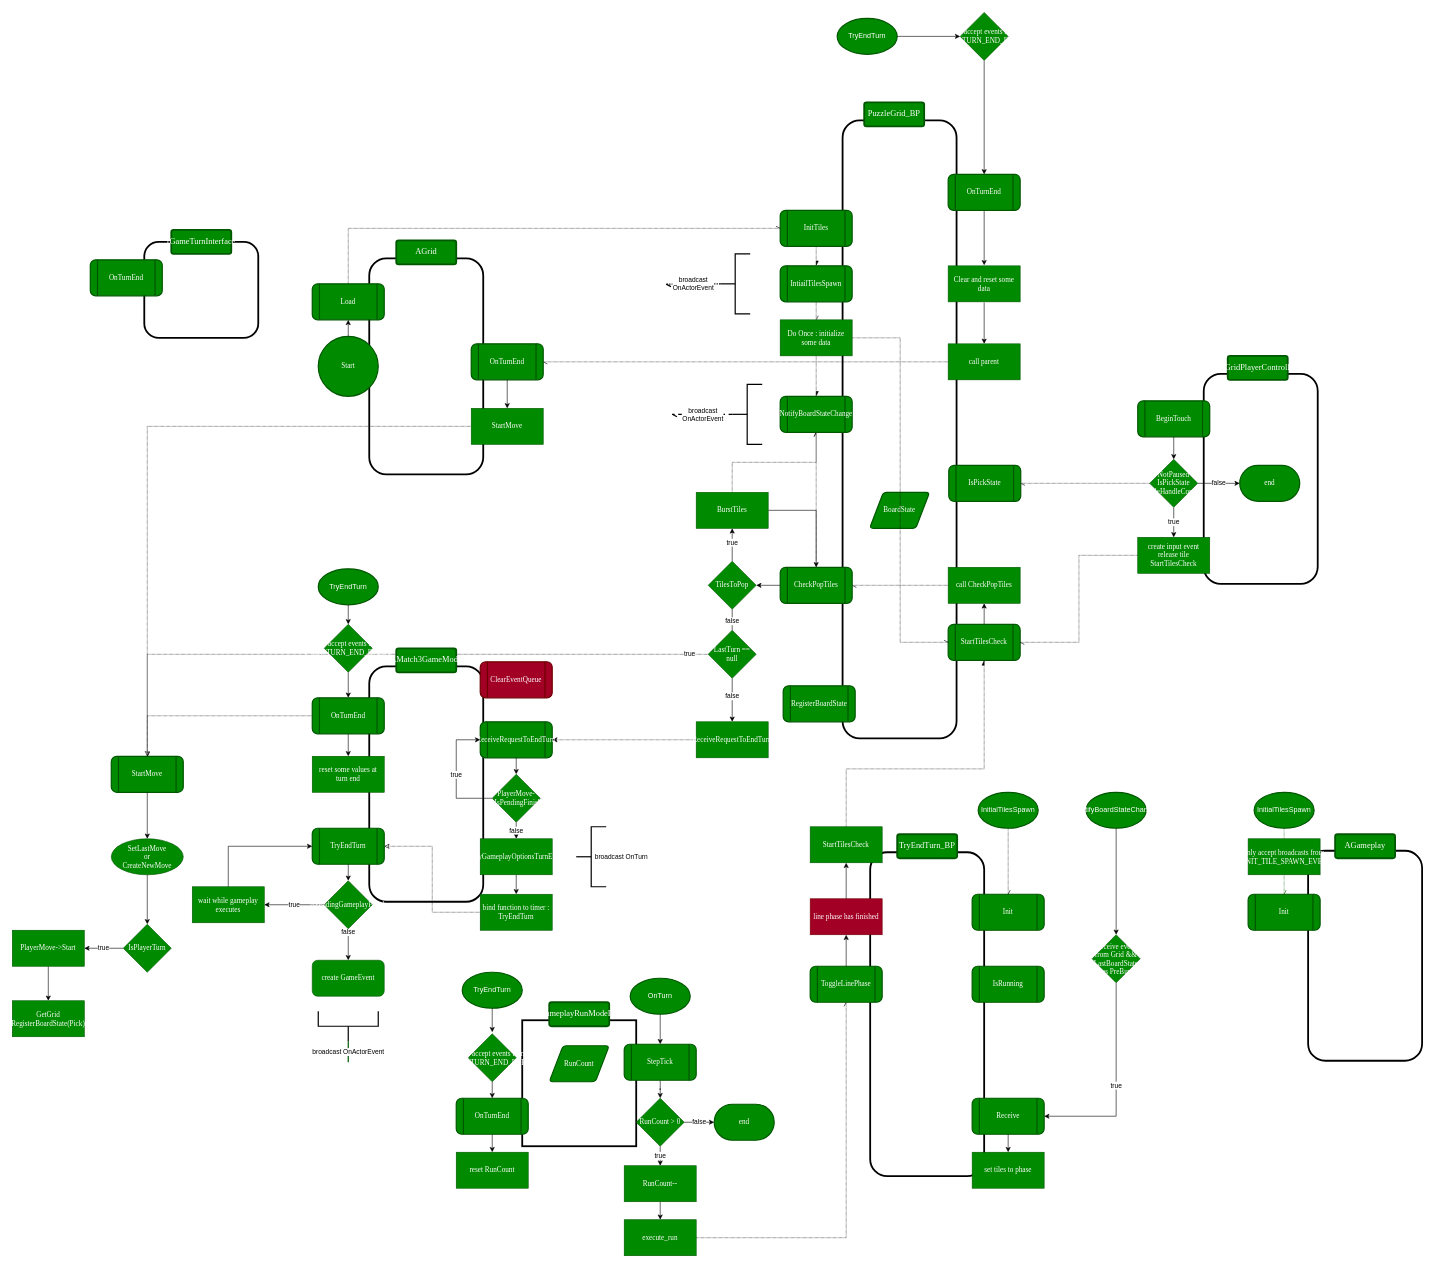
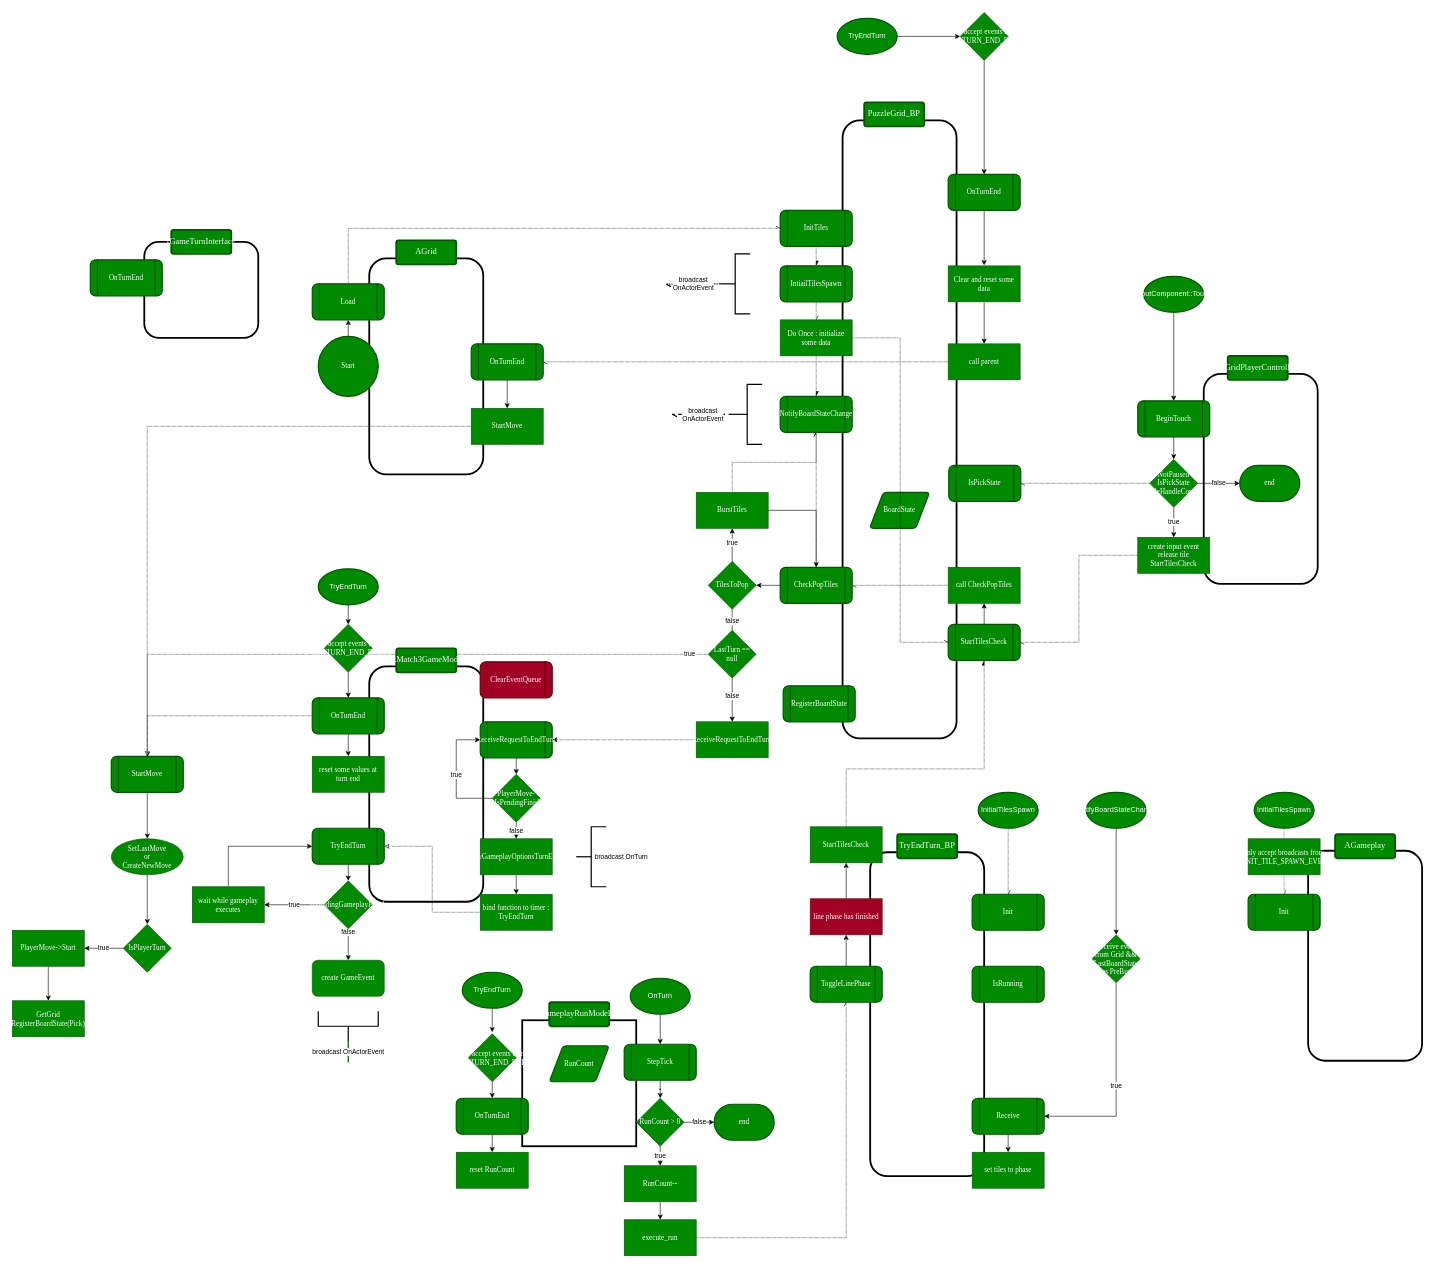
node "InputComponent::Touch": added
edge "InputComponent::Touch" -> "BeginTouch": added
